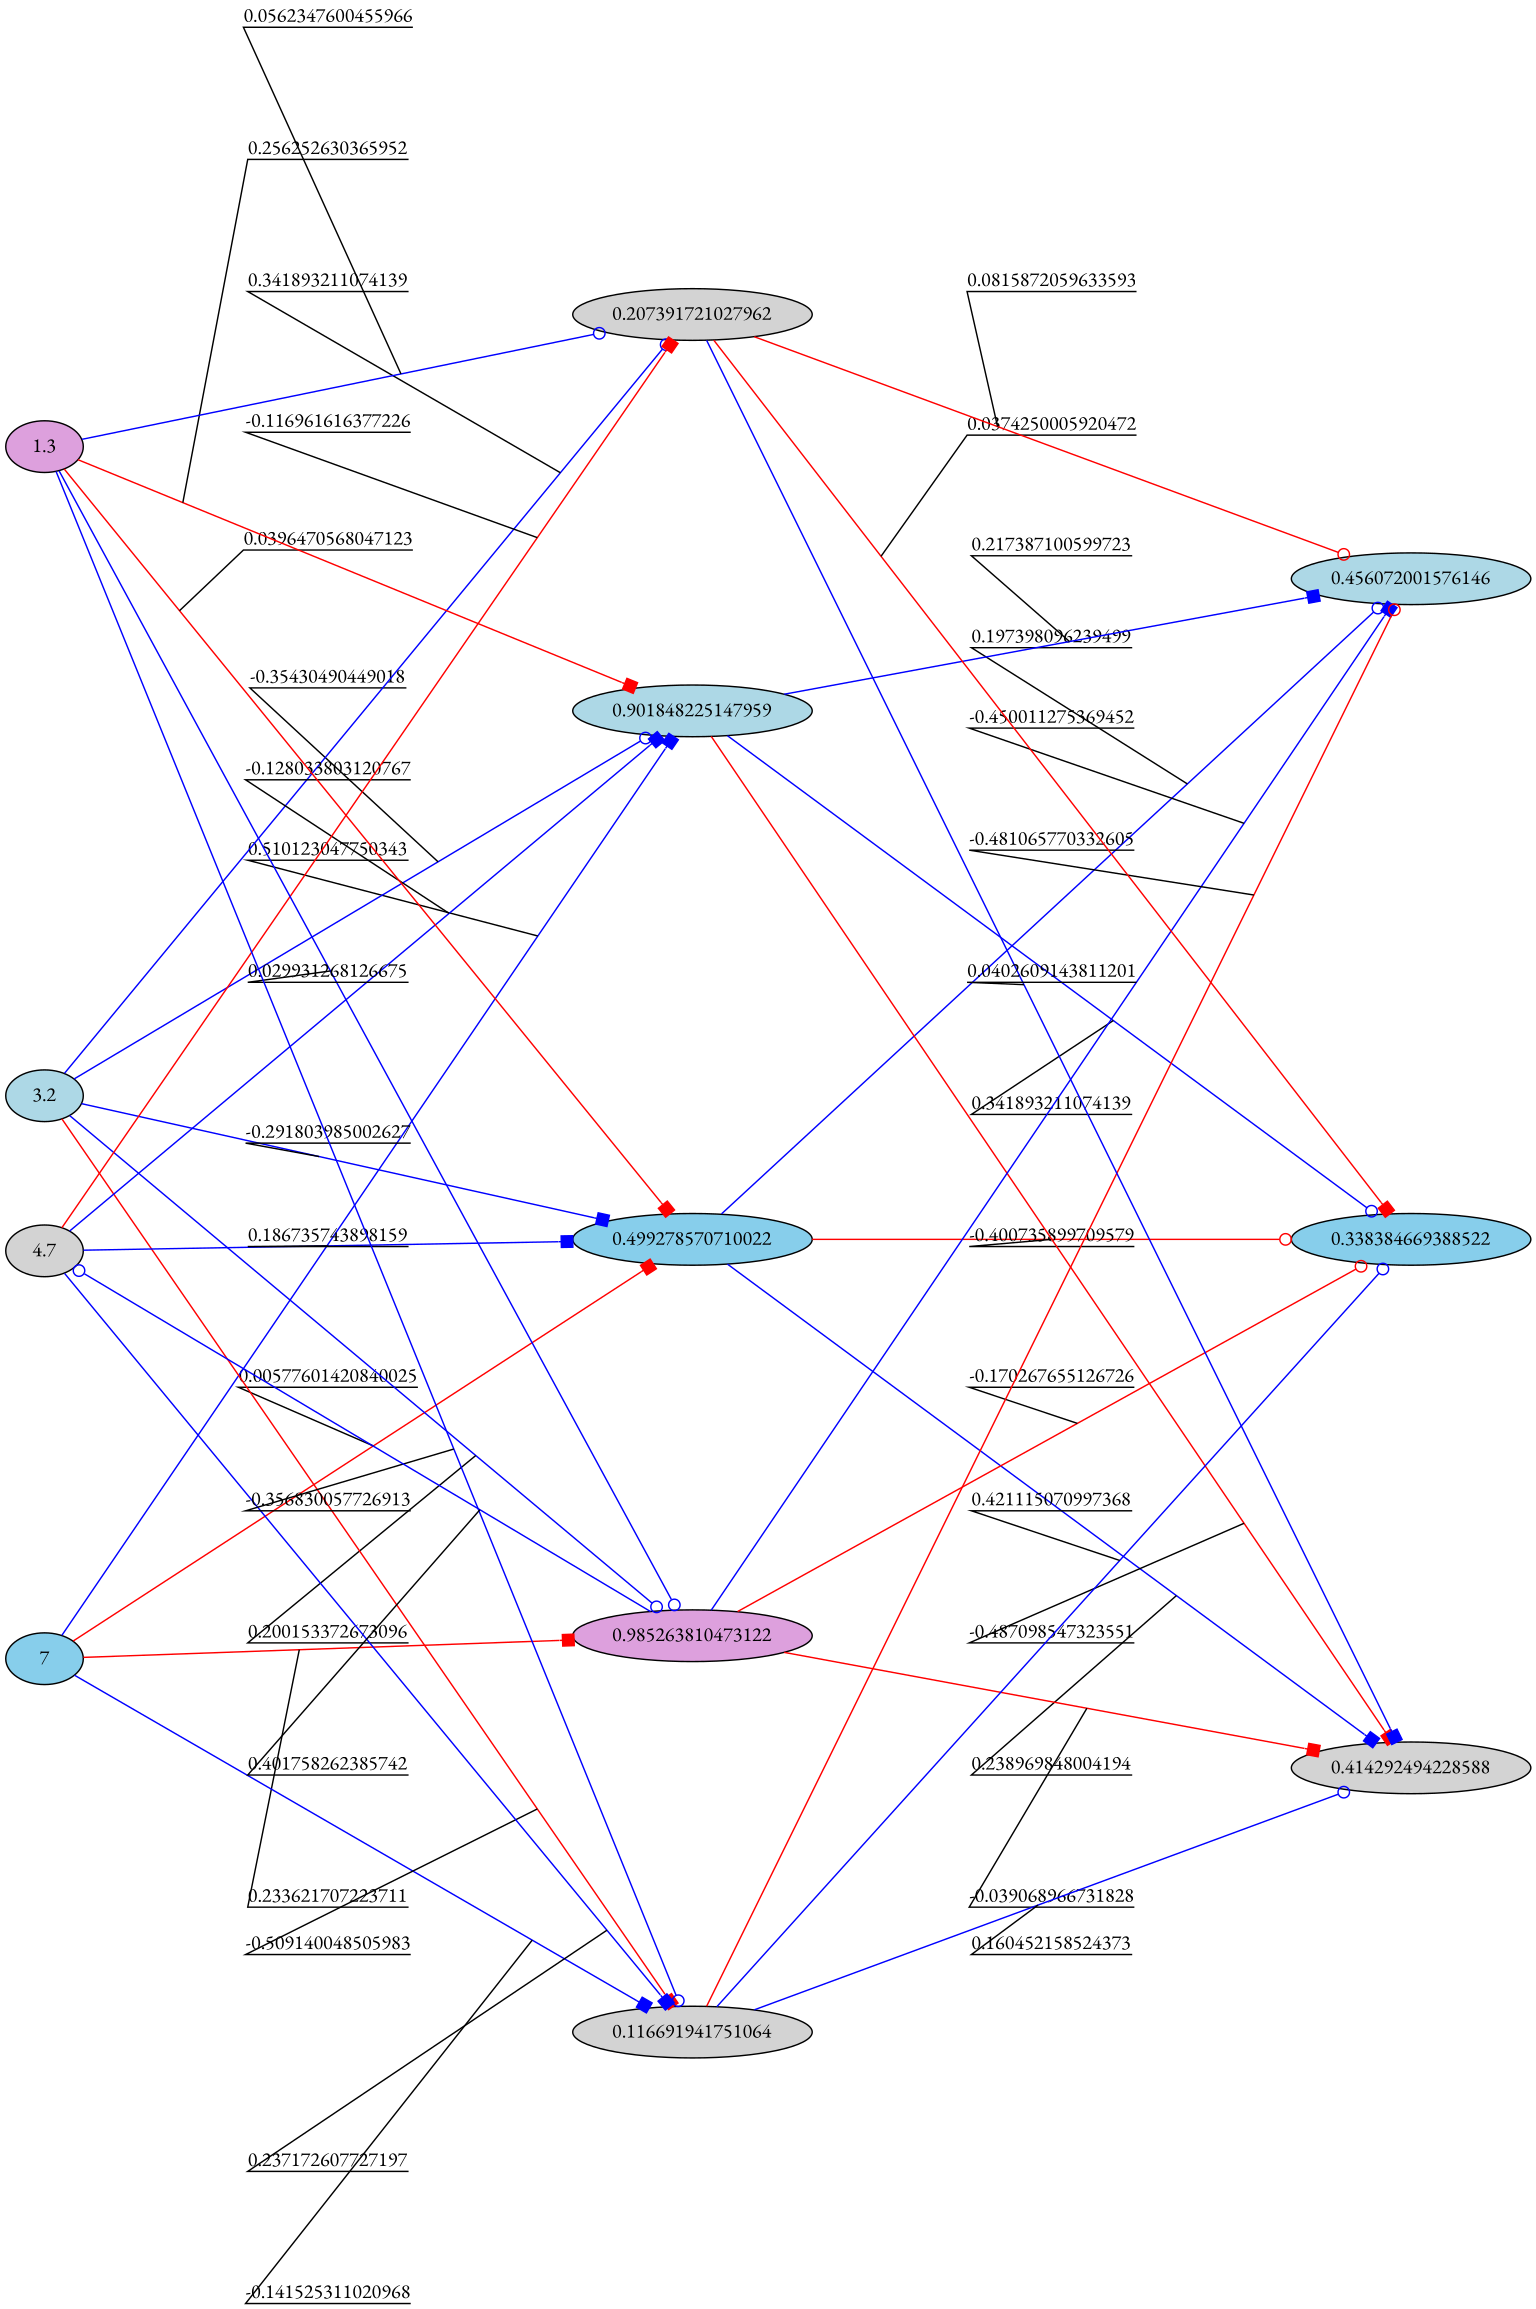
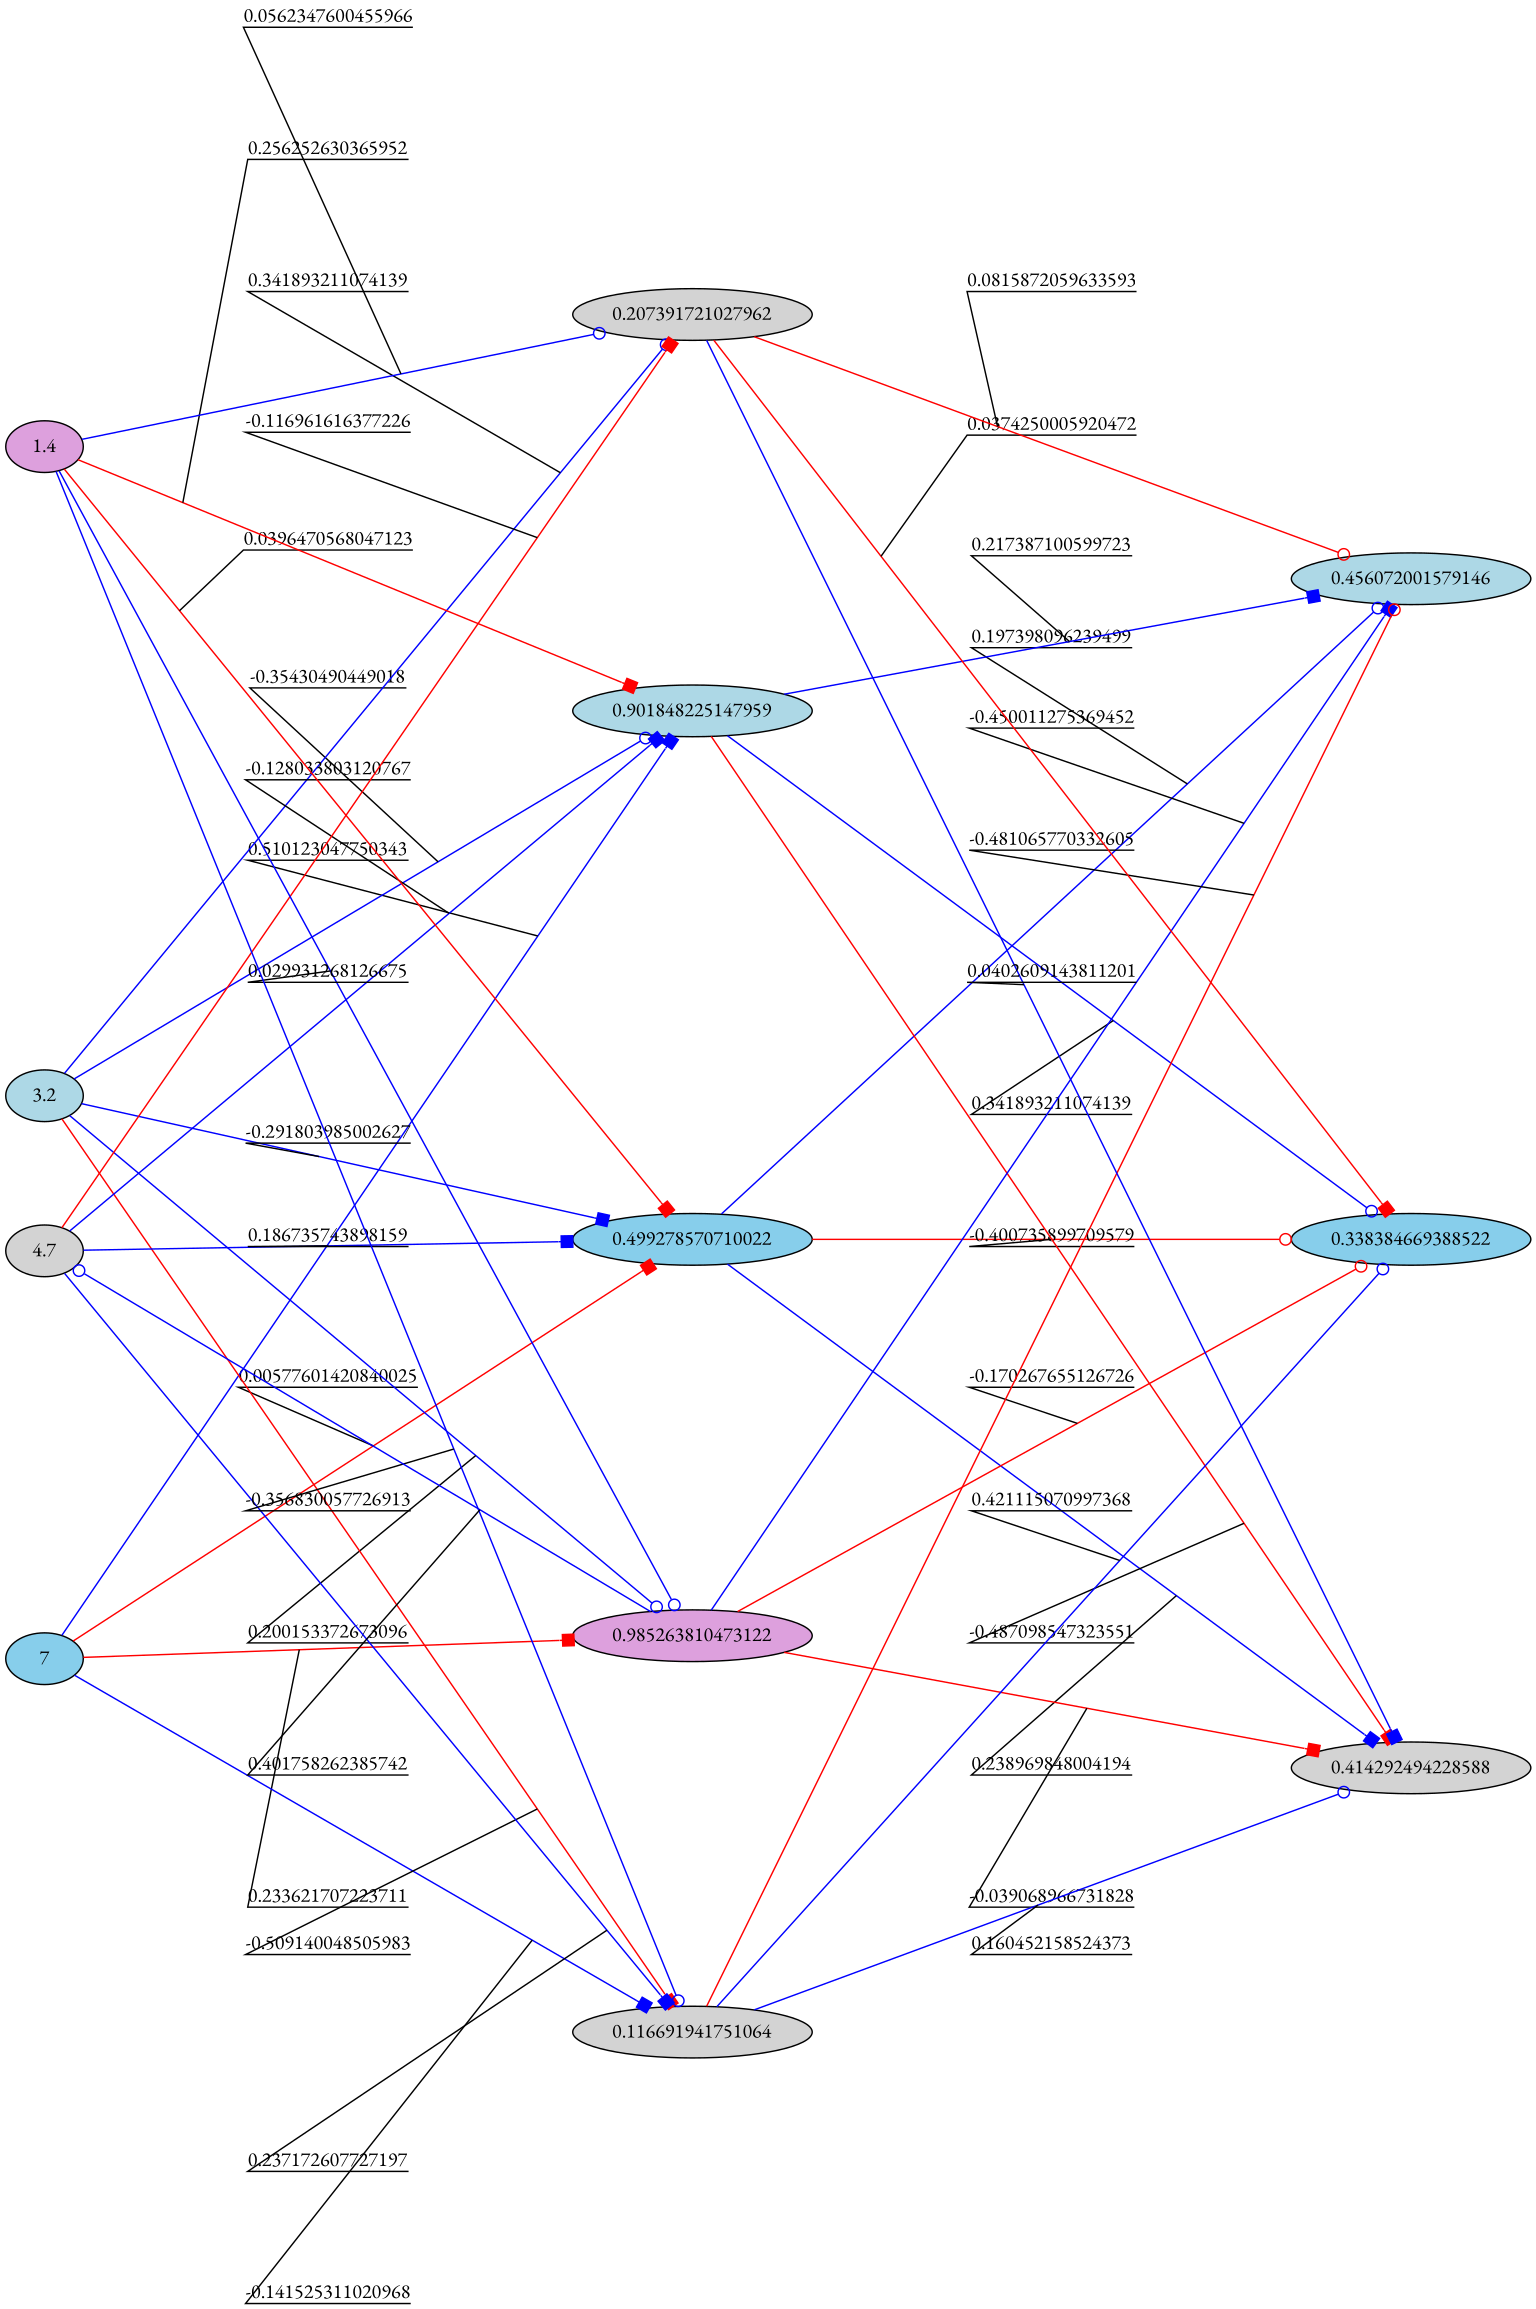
node "1.3": label "1.3" -> "1.4"
node "0.456072001576146": label "0.456072001576146" -> "0.456072001579146"
